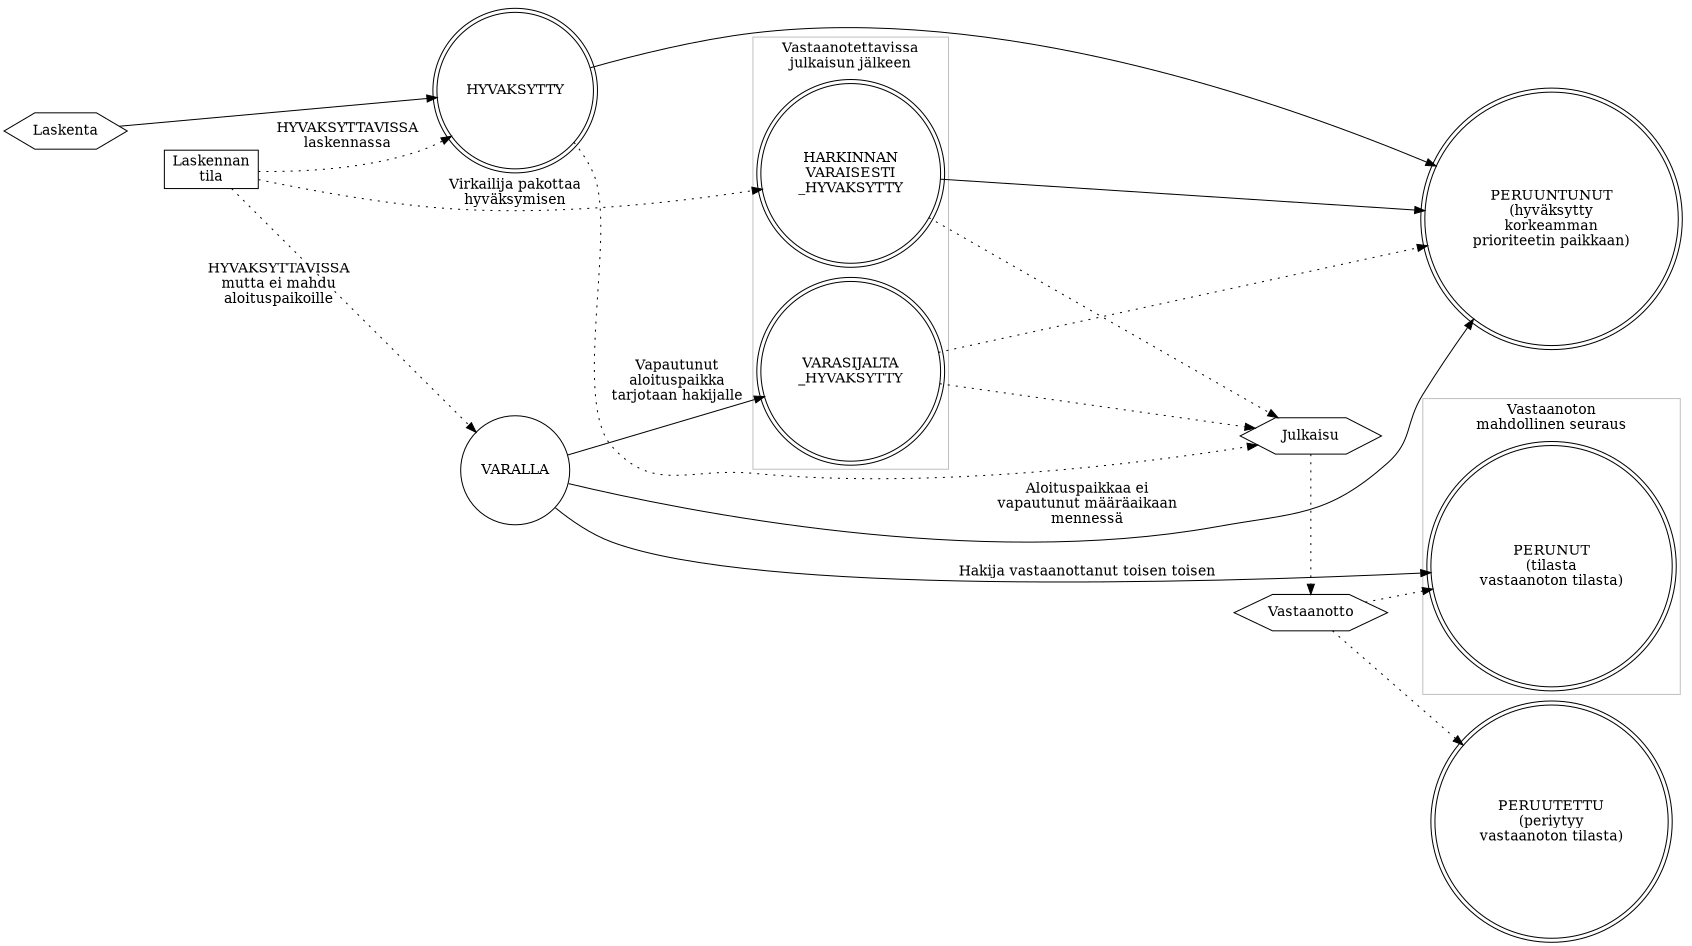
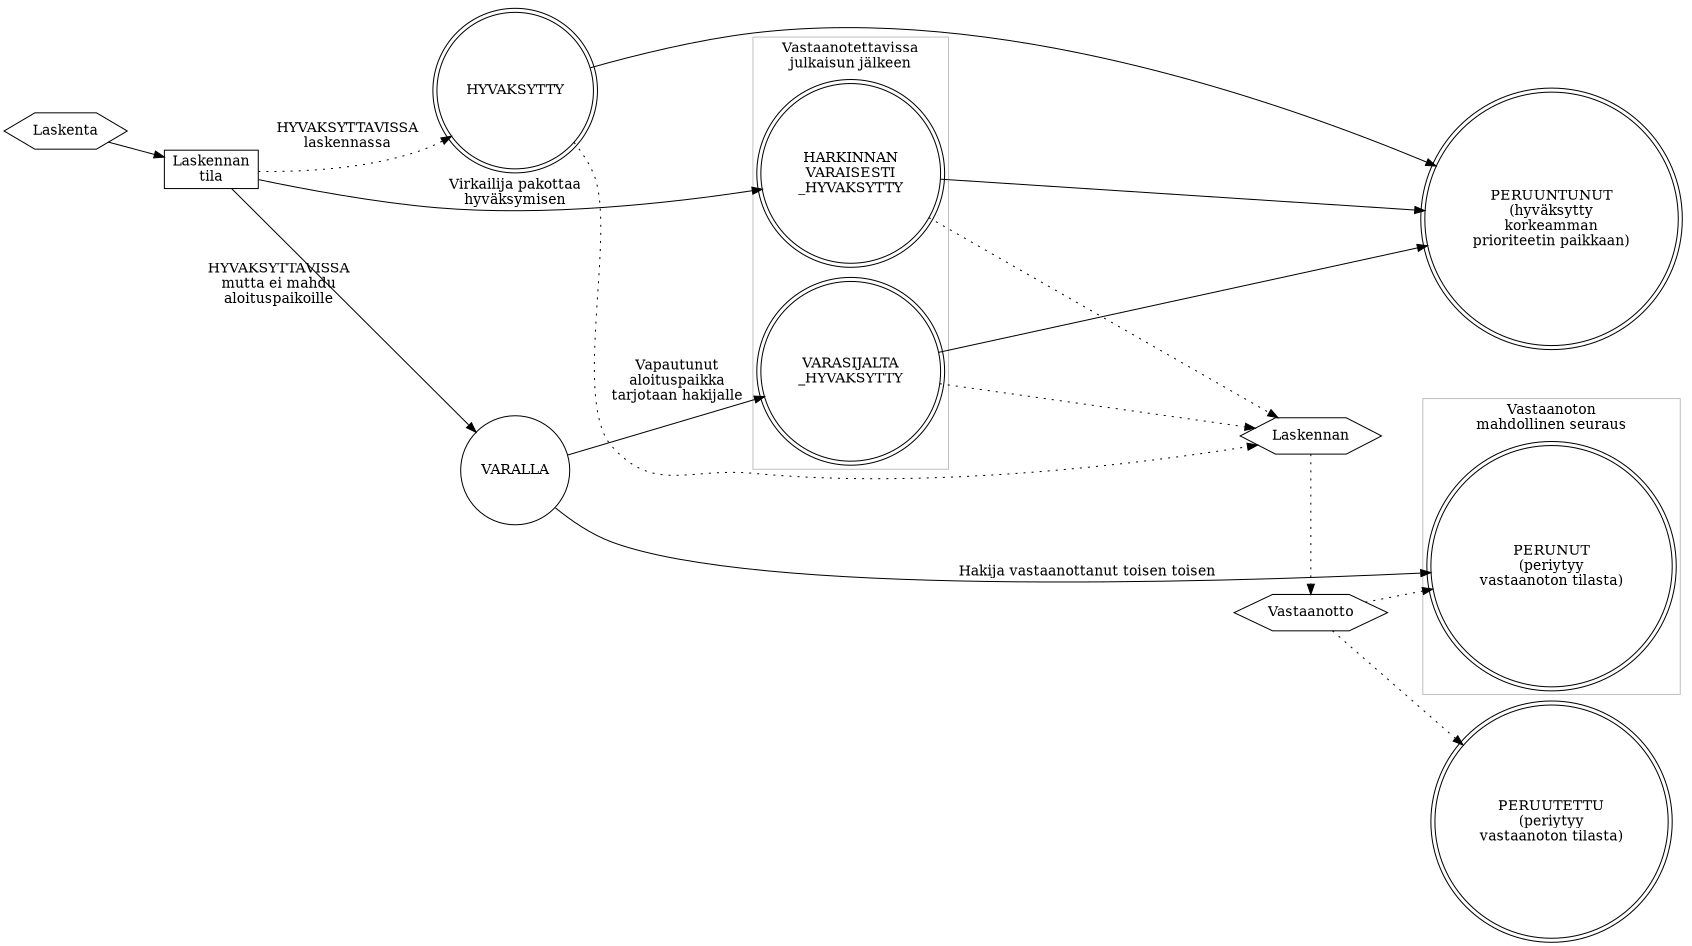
edge "Laskenta" -> "HYVAKSYTTY": now "Laskenta" -> "Laskennan tila"
edge "Laskennan tila" -> "HARKINNAN VARAISESTI _HYVAKSYTTY": style dotted -> solid
edge "VARASIJALTA _HYVAKSYTTY" -> "PERUUNTUNUT (hyväksytty korkeamman prioriteetin paikkaan)": style dotted -> solid
edge "Laskennan tila" -> "VARALLA": style dotted -> solid
node "Julkaisu": label "Julkaisu" -> "Laskennan"
edge "VARALLA" -> "PERUUNTUNUT (hyväksytty korkeamman prioriteetin paikkaan)": removed, label "Aloituspaikkaa ei vapautunut määräaikaan mennessä"
node "PERUNUT (tilasta vastaanoton tilasta)": label "PERUNUT (tilasta vastaanoton tilasta)" -> "PERUNUT (periytyy vastaanoton tilasta)"
